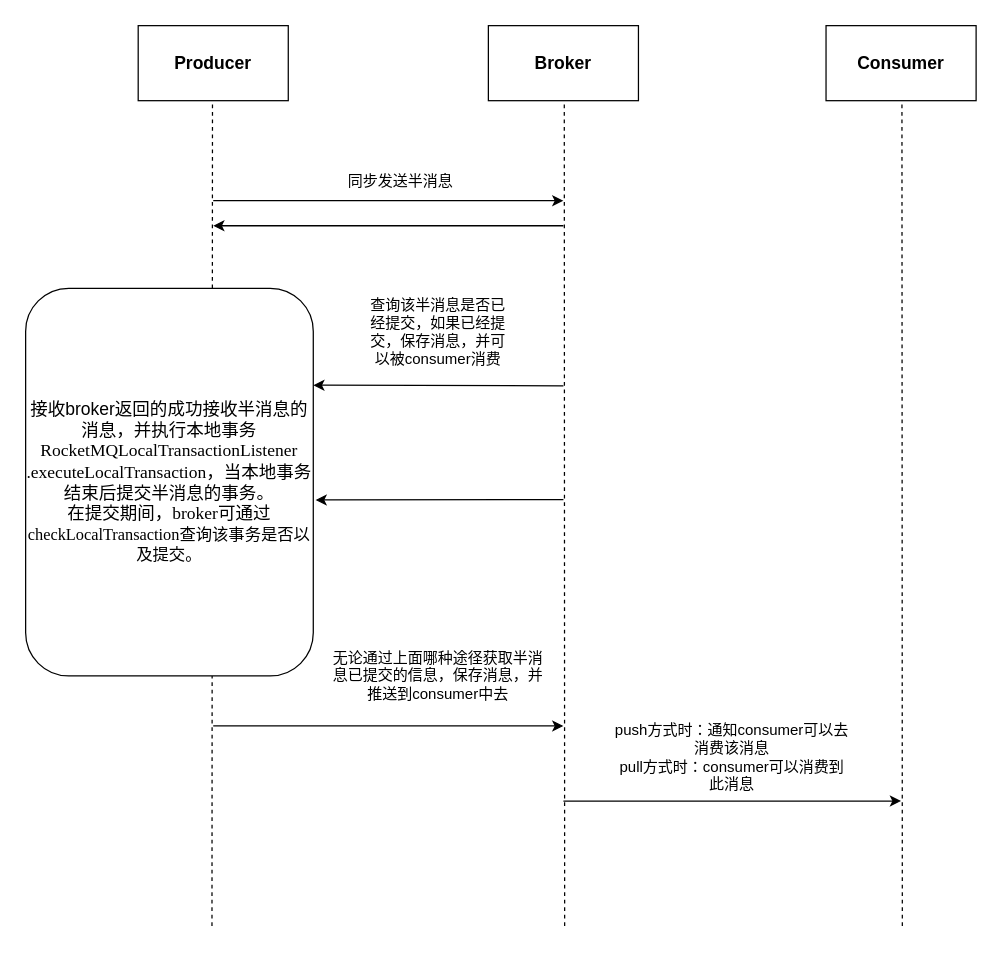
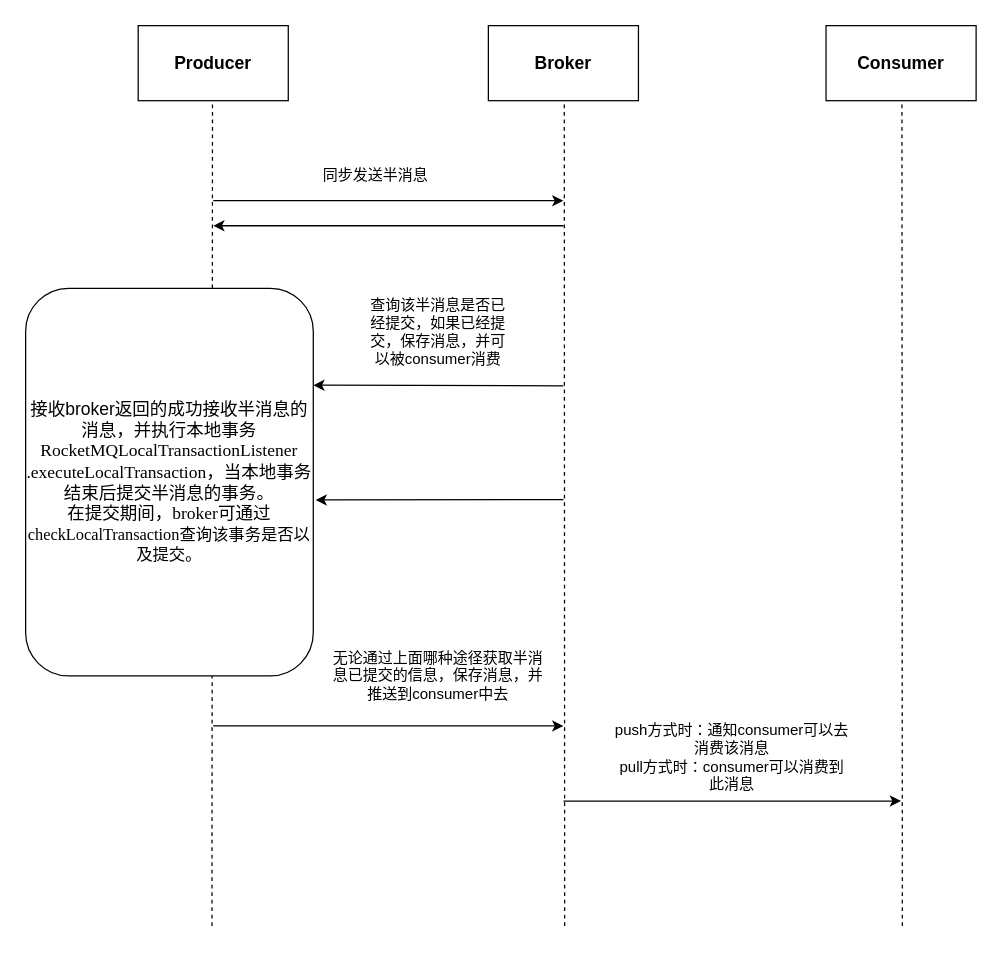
node "同步发送半消息": moved (401, 182) -> (376, 176)
